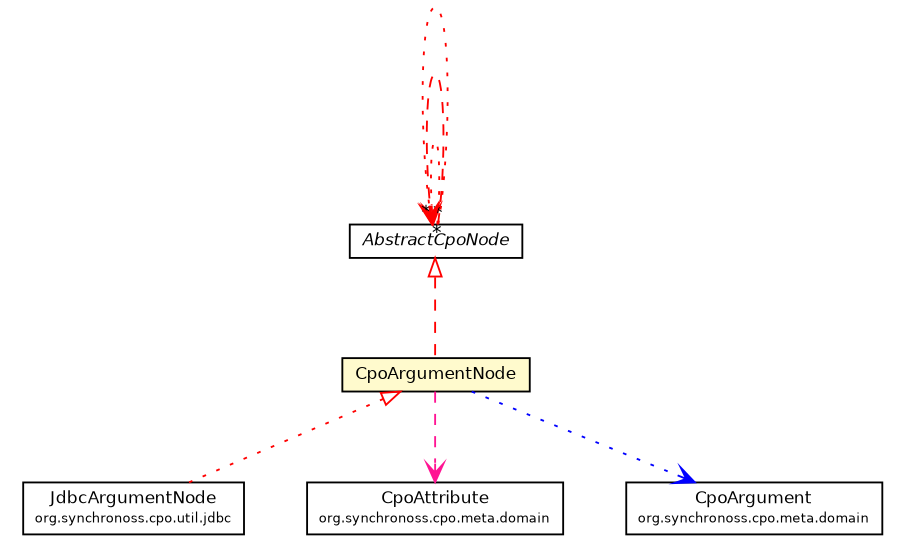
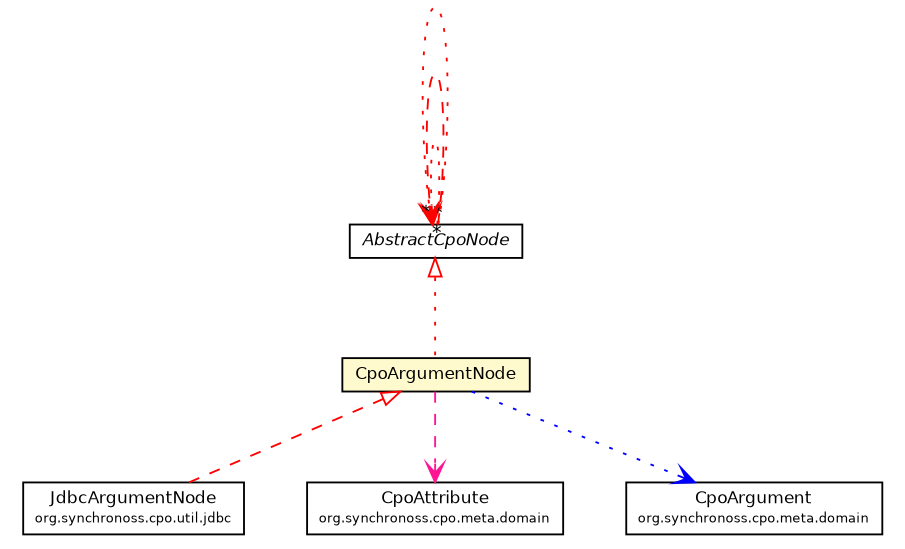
edge "CpoArgumentNode" -> "AbstractCpoNode": style dashed -> dotted
edge "JdbcArgumentNode" -> "CpoArgumentNode": style dotted -> dashed
